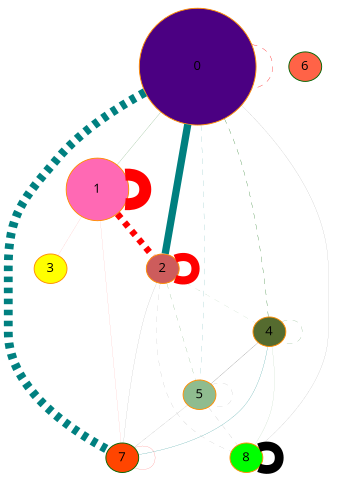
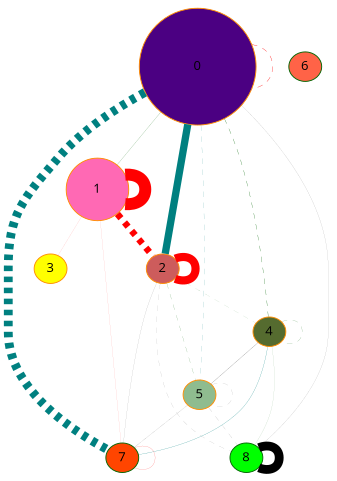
node "8": color darkorange -> darkgreen
